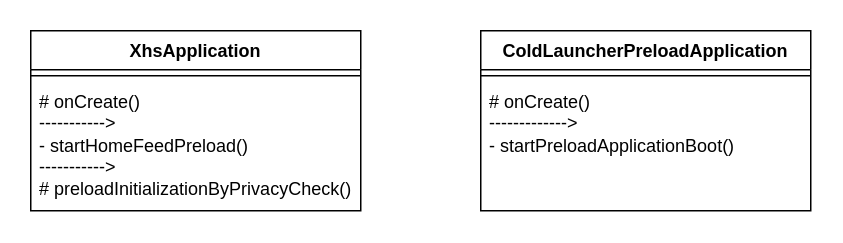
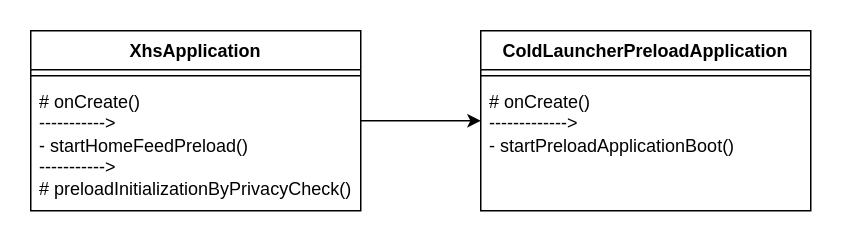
edge "XhsApplication" -> "ColdLauncherPreloadApplication": added
